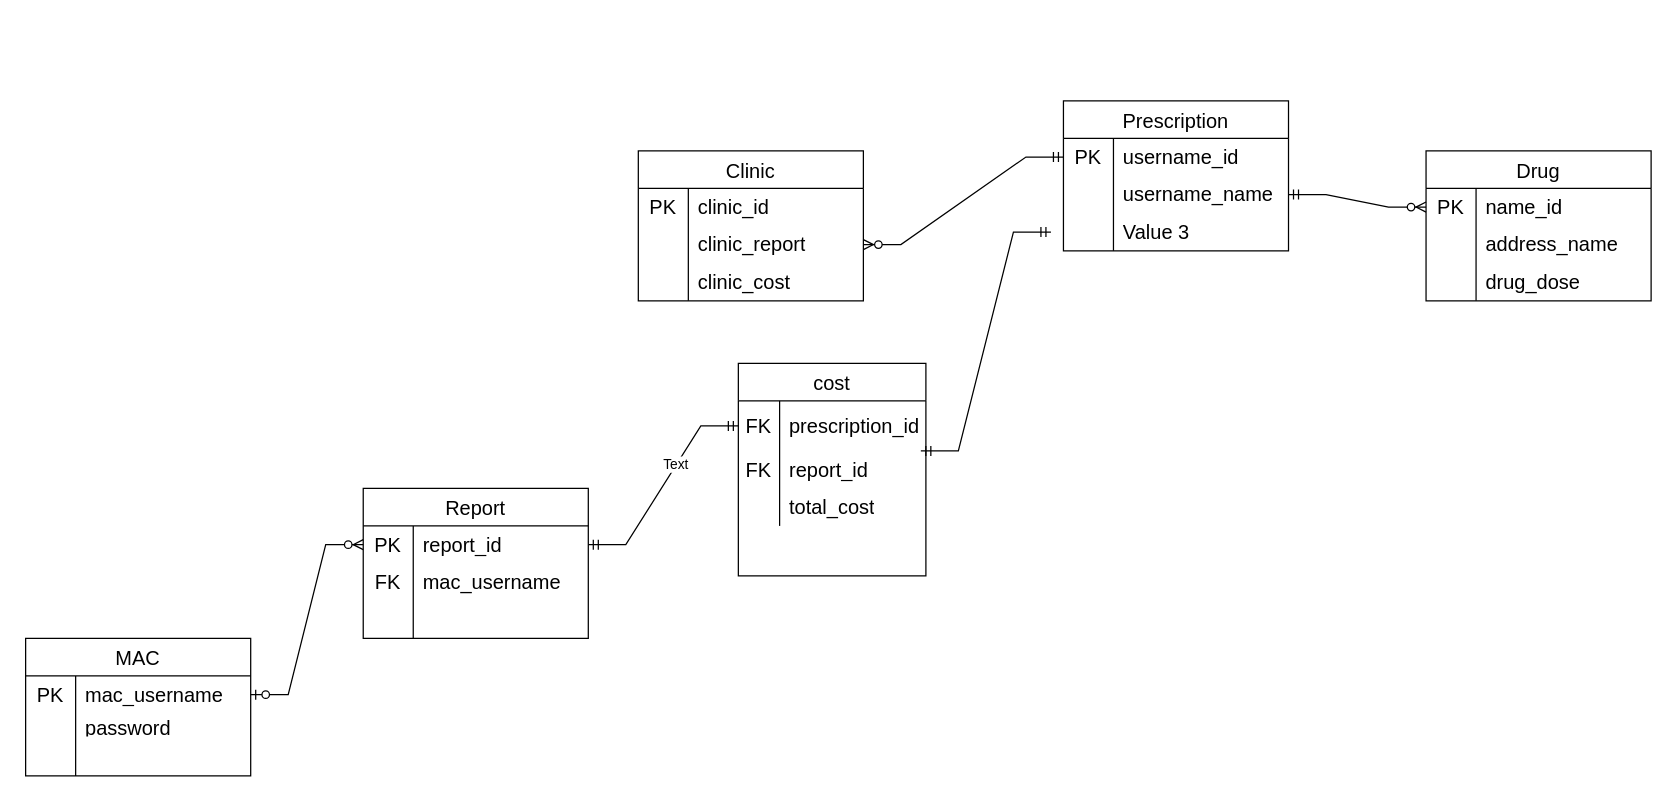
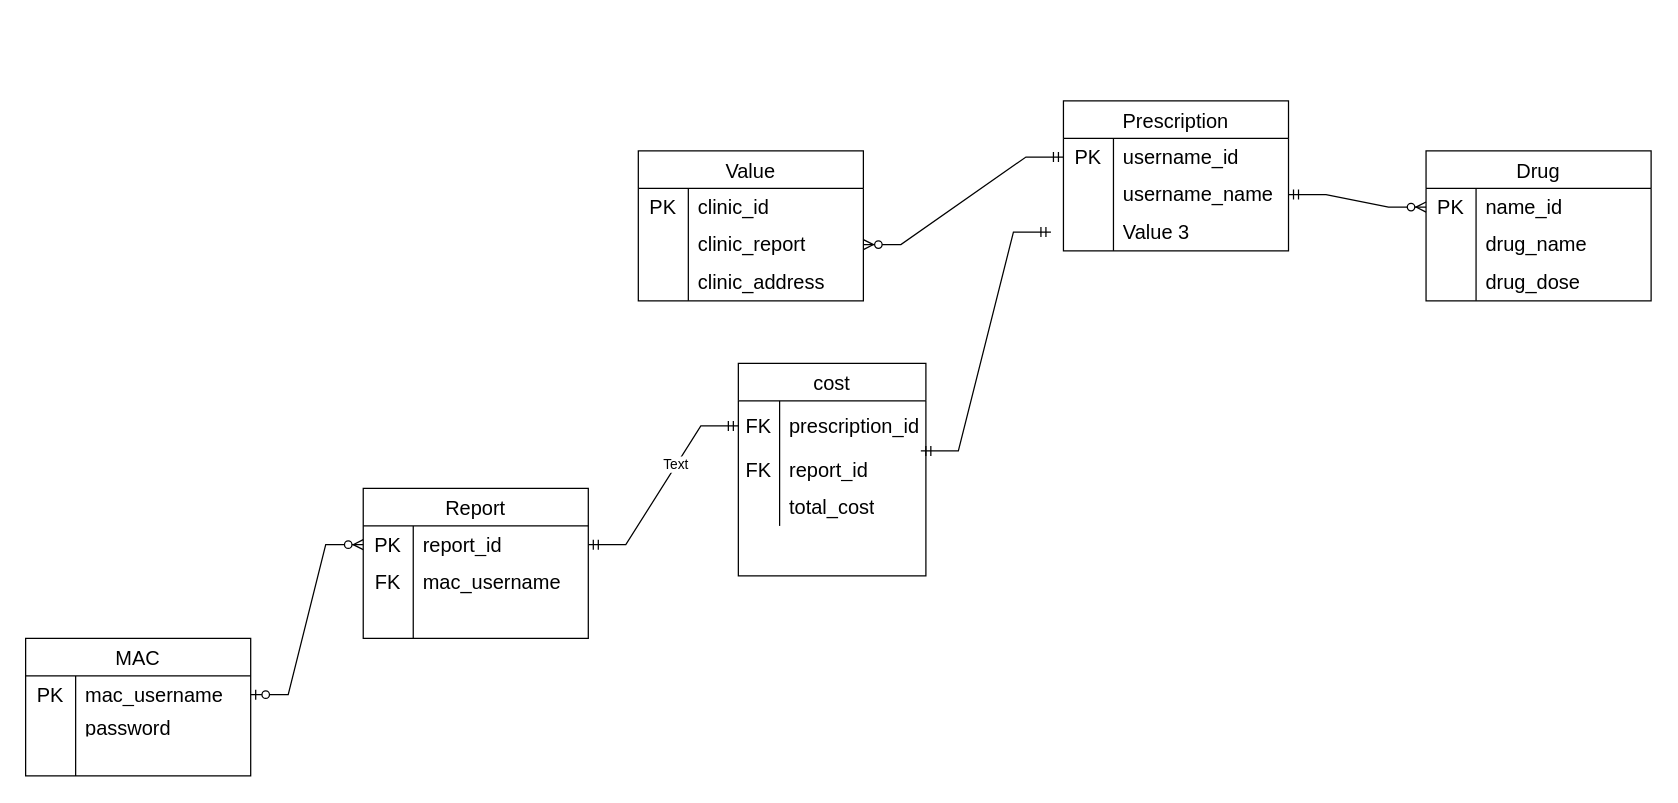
node "Clinic": label "Clinic" -> "Value"
node "address_name": label "address_name" -> "drug_name"
node "clinic_cost": label "clinic_cost" -> "clinic_address"
